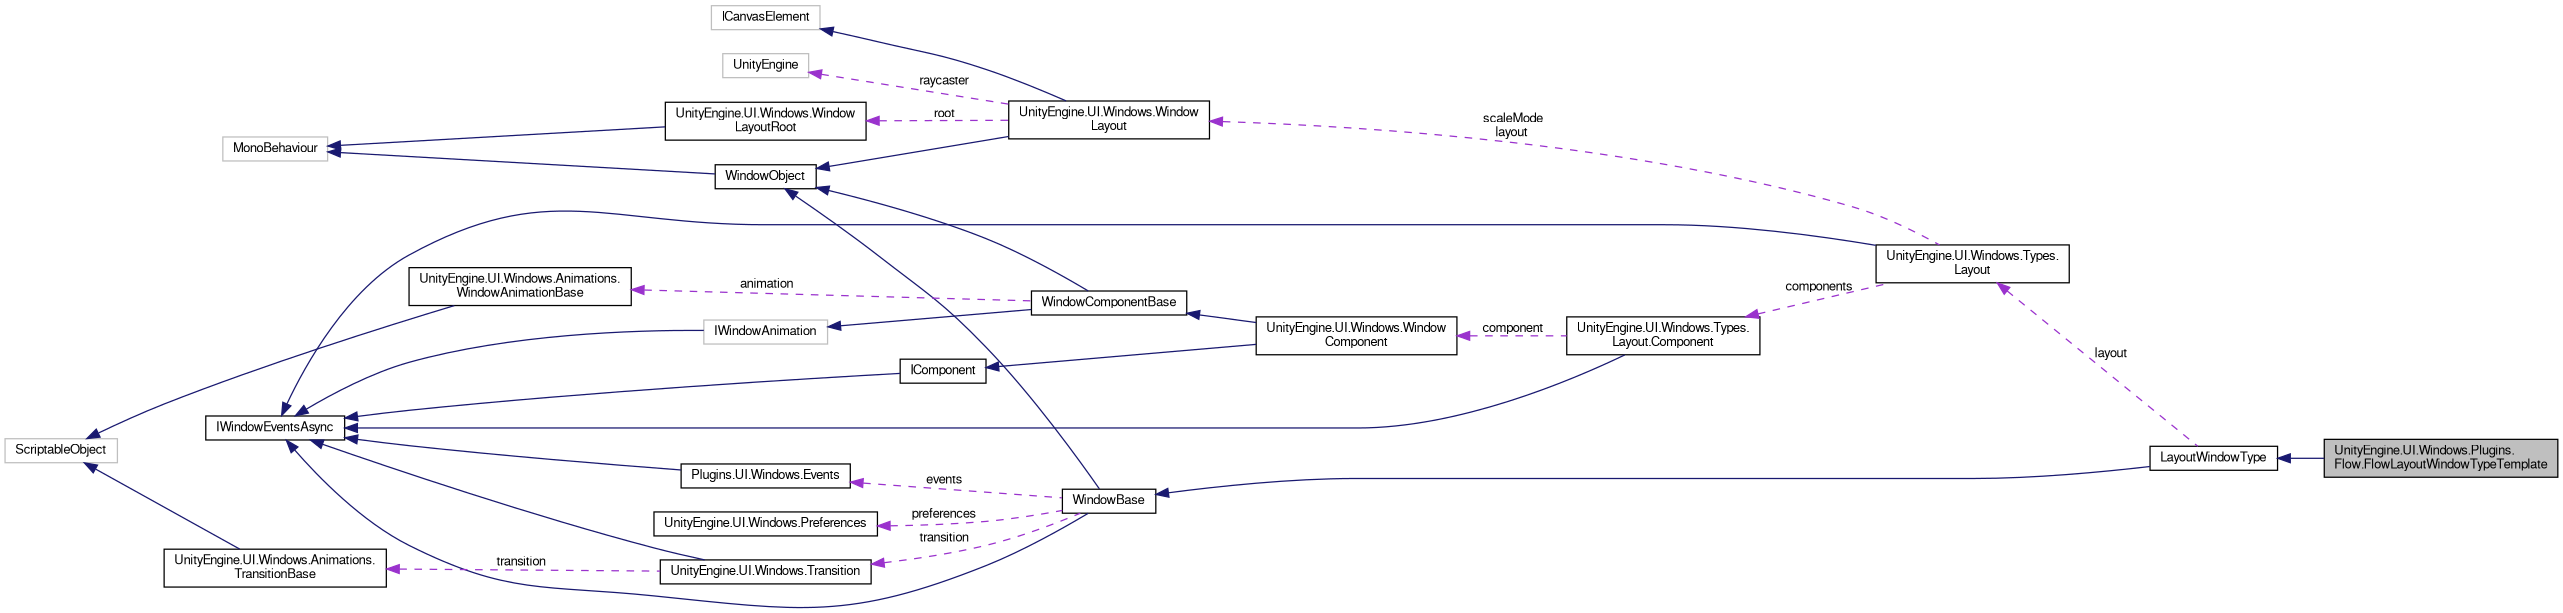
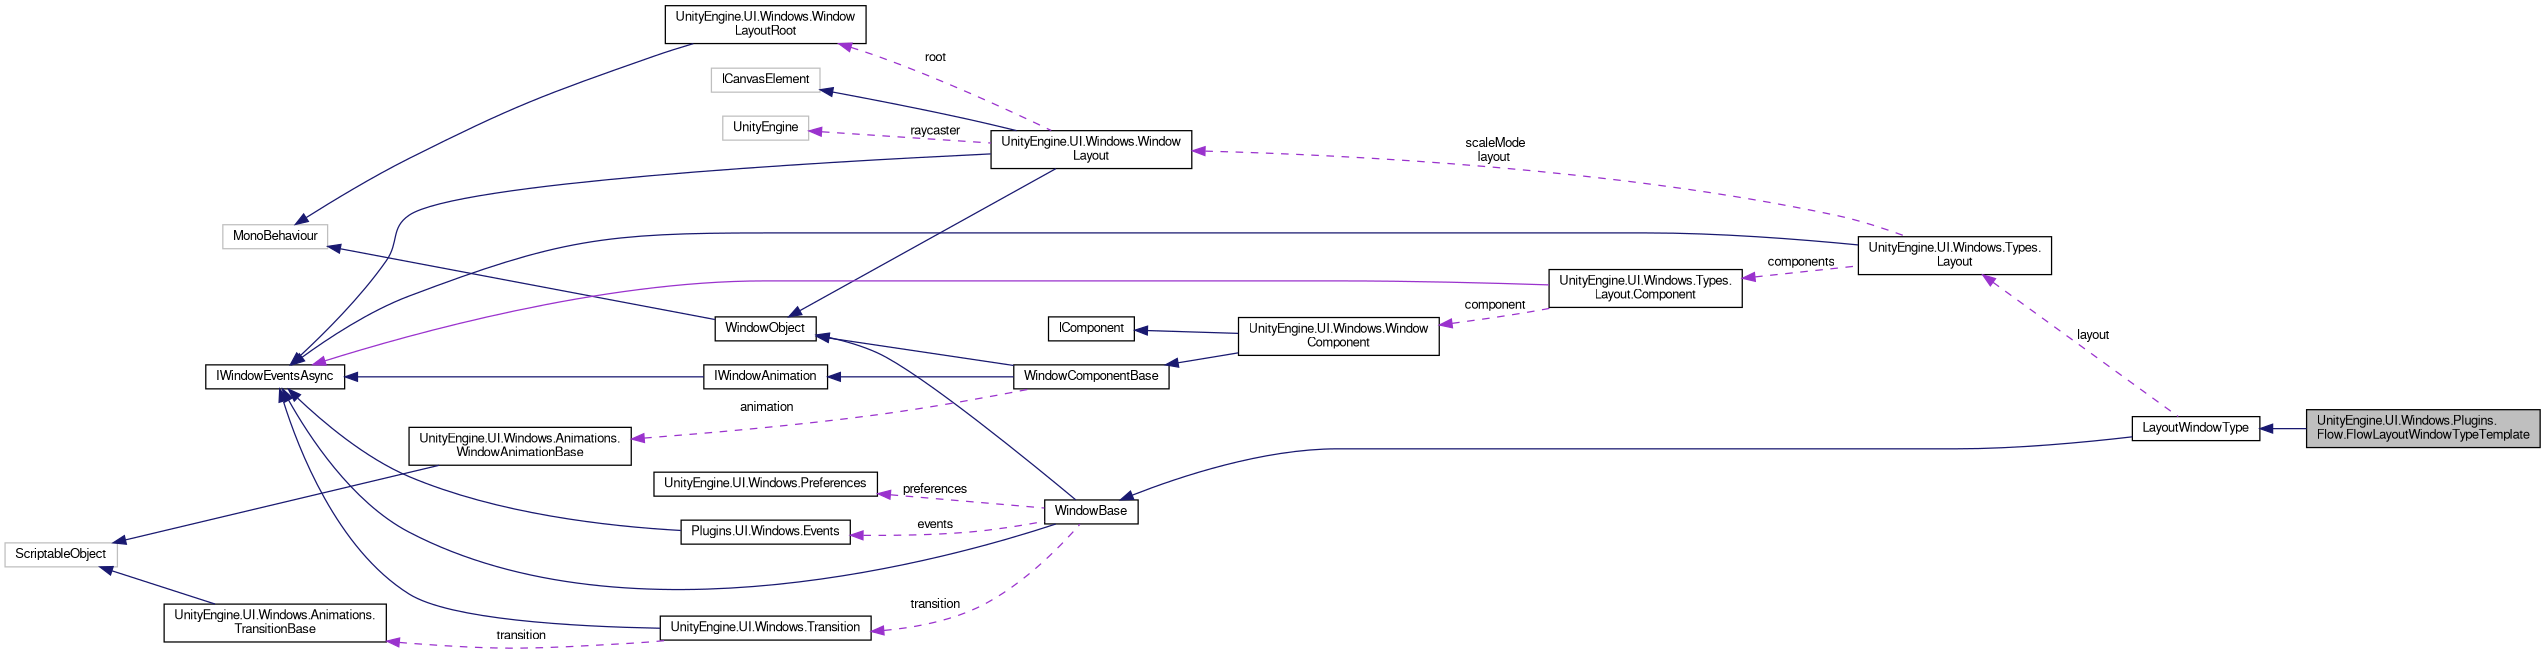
node "IWindowAnimation": color grey75 -> black
edge "IComponent" -> "IWindowEventsAsync": now "UnityEngine.UI.Windows.Window Layout" -> "IWindowEventsAsync"
edge "UnityEngine.UI.Windows.Types. Layout.Component" -> "IWindowEventsAsync": color midnightblue -> darkorchid3
